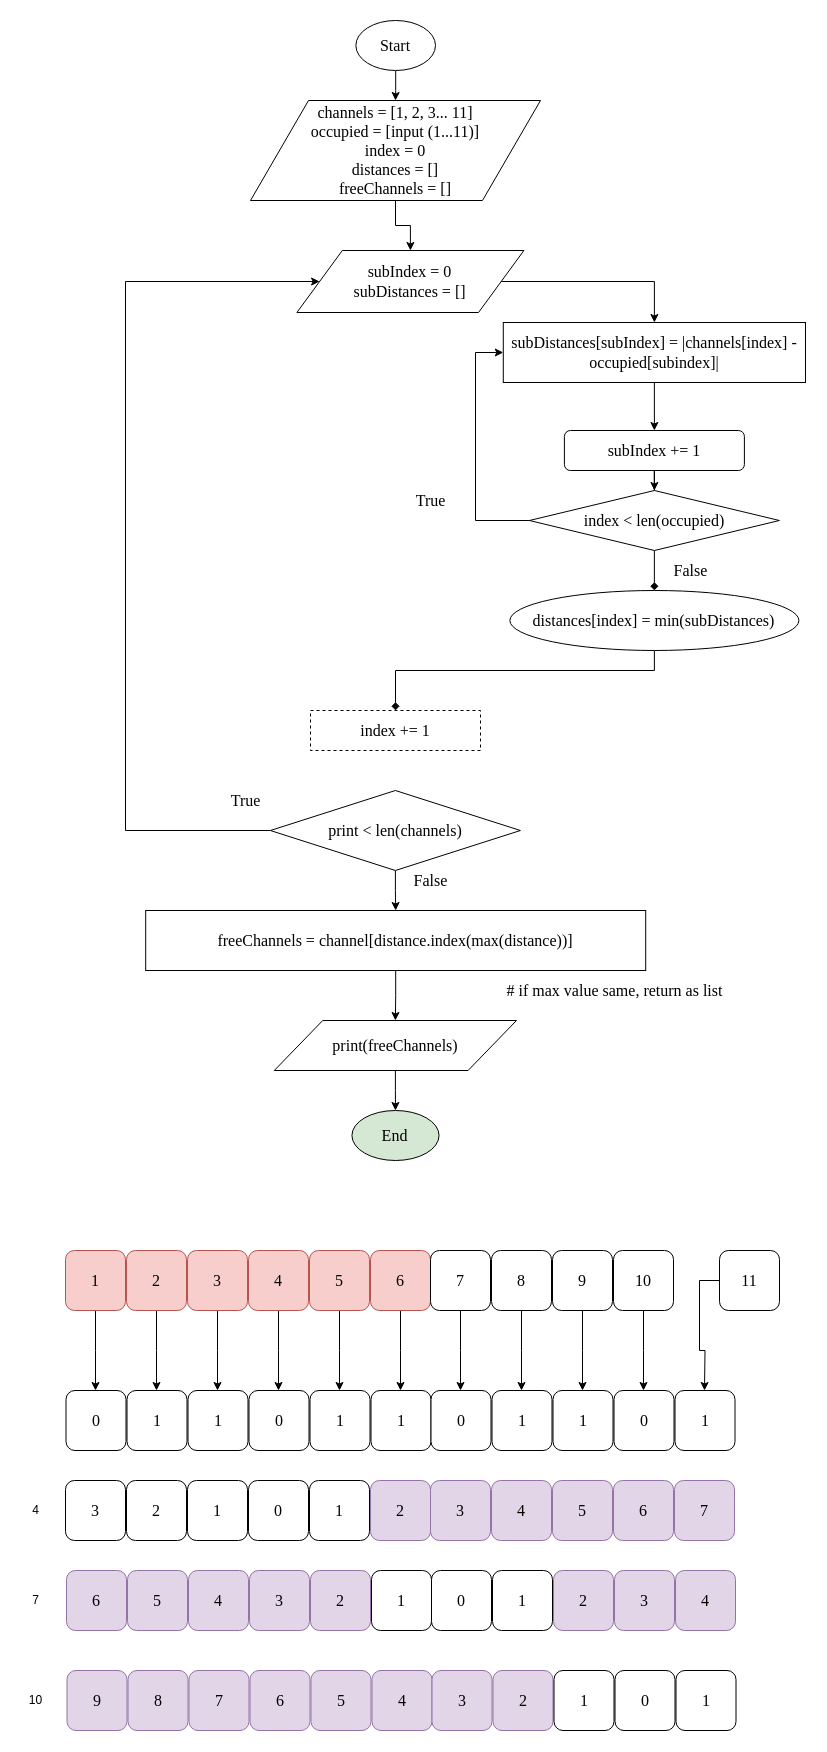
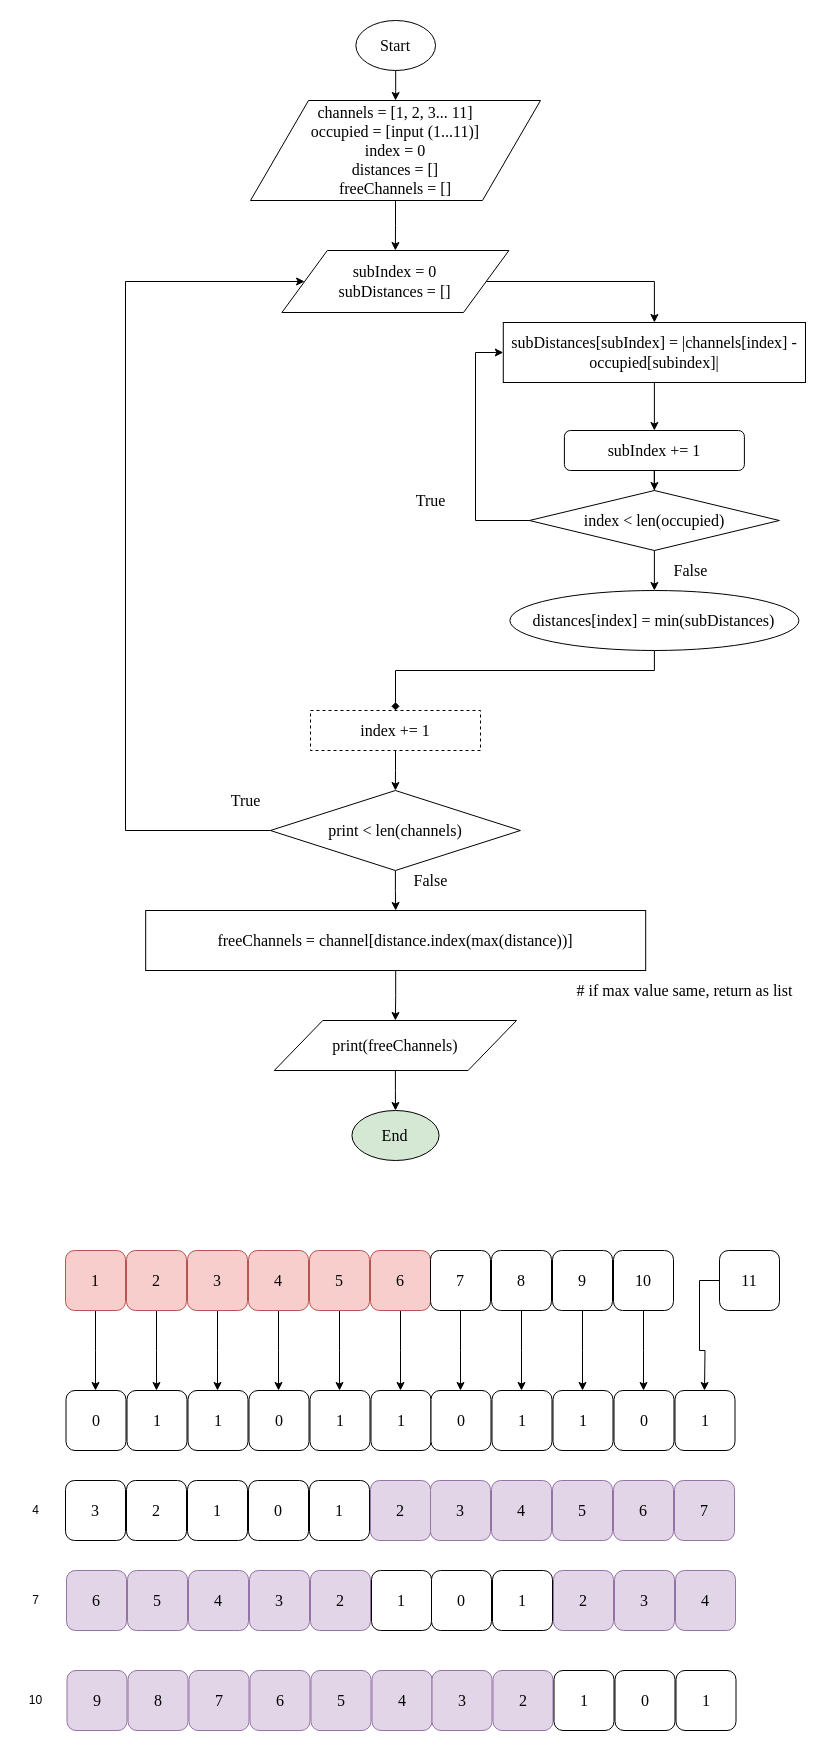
node "subIndex = 0 subDistances = []": moved (410, 282) -> (395, 282)
edge "index < len(occupied)" -> "distances[index] = min(subDistances)": arrowhead diamond -> classic
edge "index += 1" -> "print < len(channels)": added
node "# if max value same, return as list": moved (614, 991) -> (684, 991)
